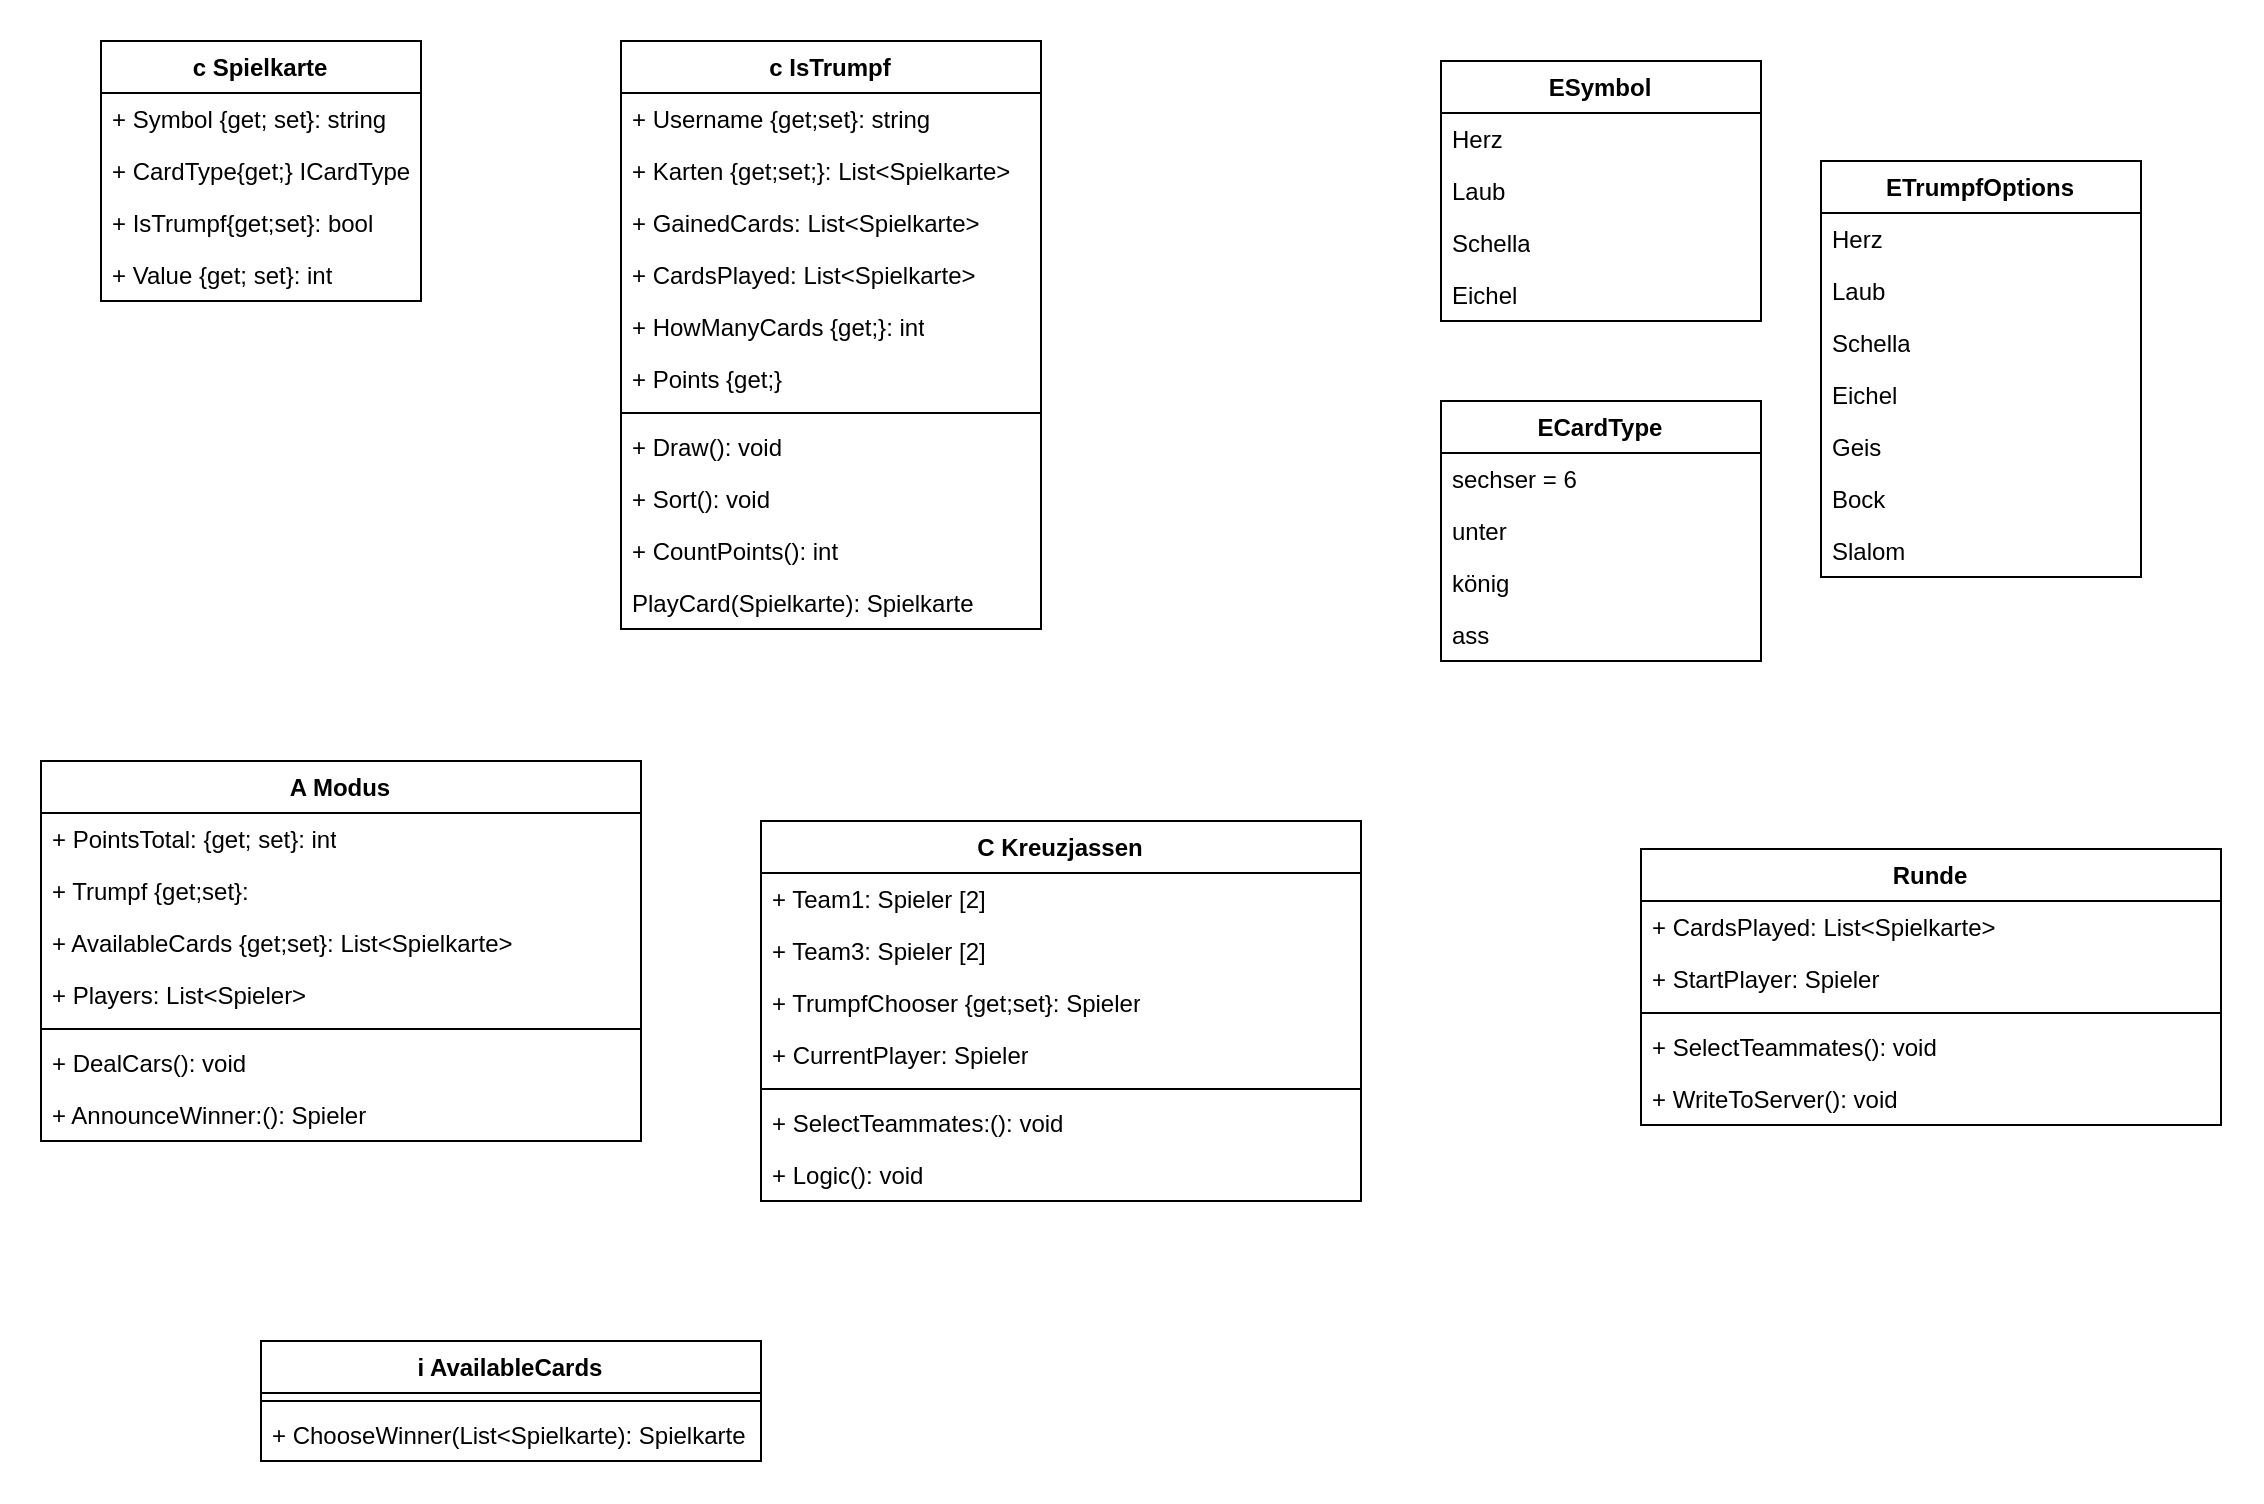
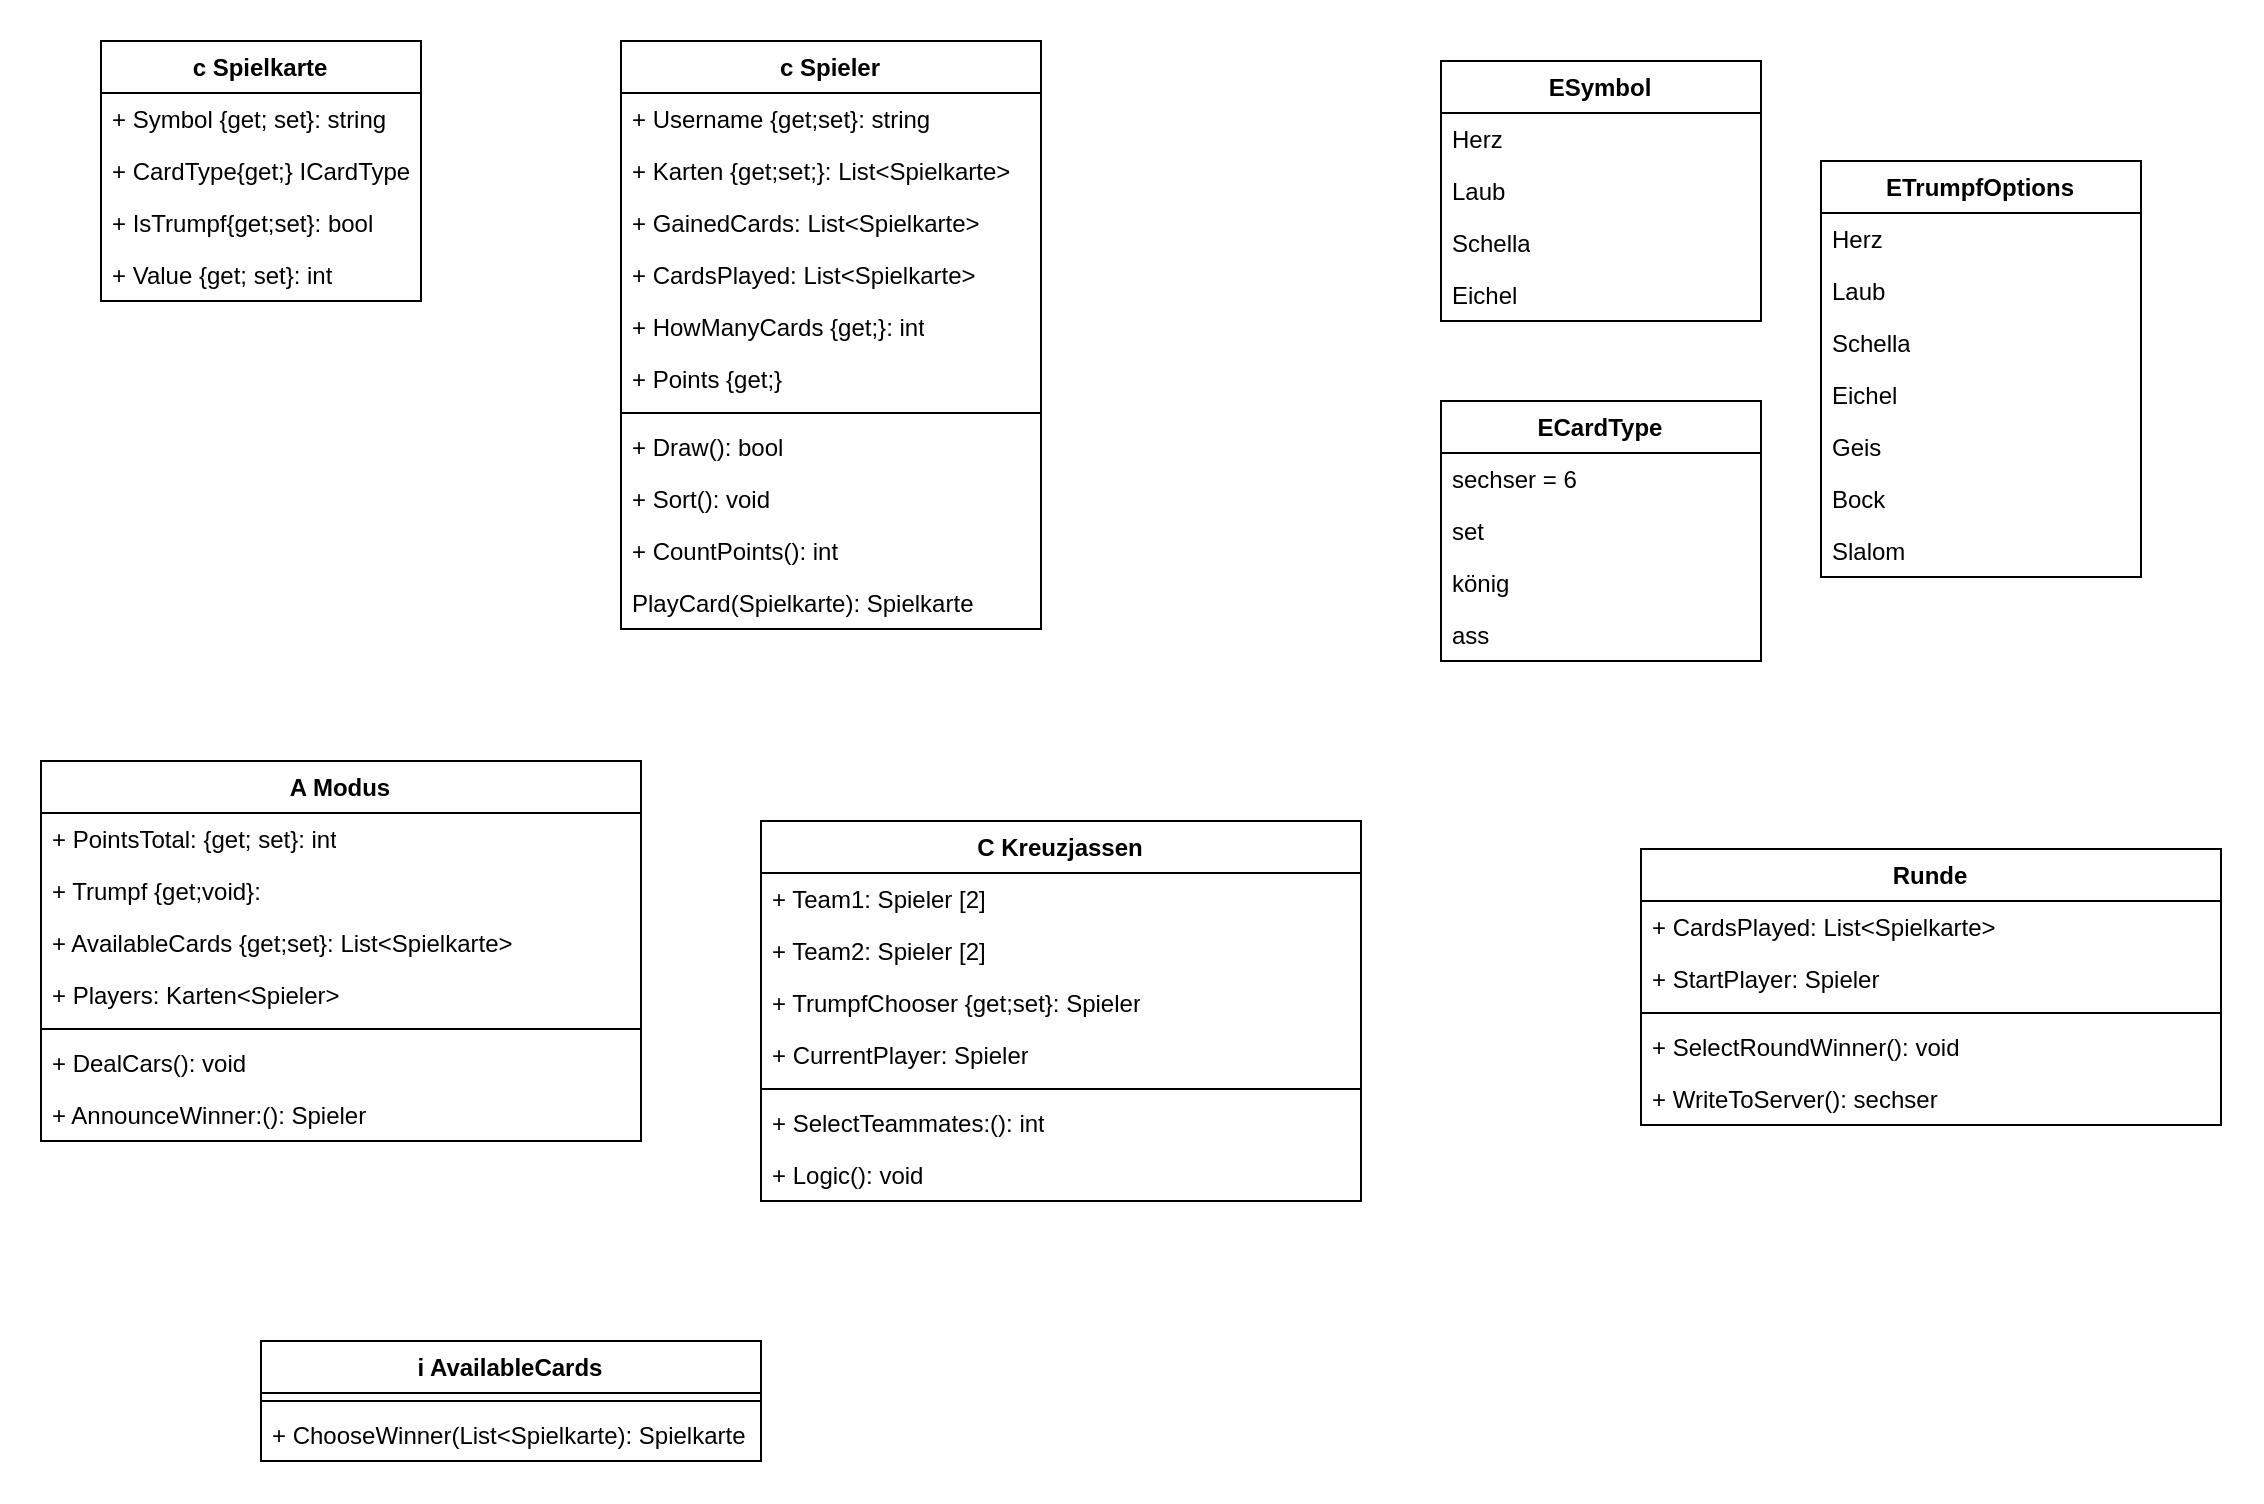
node "c IsTrumpf": label "c IsTrumpf" -> "c Spieler"
node "+ Draw(): void": label "+ Draw(): void" -> "+ Draw(): bool"
node "unter": label "unter" -> "set"
node "+ Trumpf {get;set}:": label "+ Trumpf {get;set}:" -> "+ Trumpf {get;void}:"
node "+ Team3: Spieler [2]": label "+ Team3: Spieler [2]" -> "+ Team2: Spieler [2]"
node "+ Players: List<Spieler>": label "+ Players: List<Spieler>" -> "+ Players: Karten<Spieler>"
node "+ SelectTeammates(): void": label "+ SelectTeammates(): void" -> "+ SelectRoundWinner(): void"
node "+ WriteToServer(): void": label "+ WriteToServer(): void" -> "+ WriteToServer(): sechser"
node "+ SelectTeammates:(): void": label "+ SelectTeammates:(): void" -> "+ SelectTeammates:(): int"
